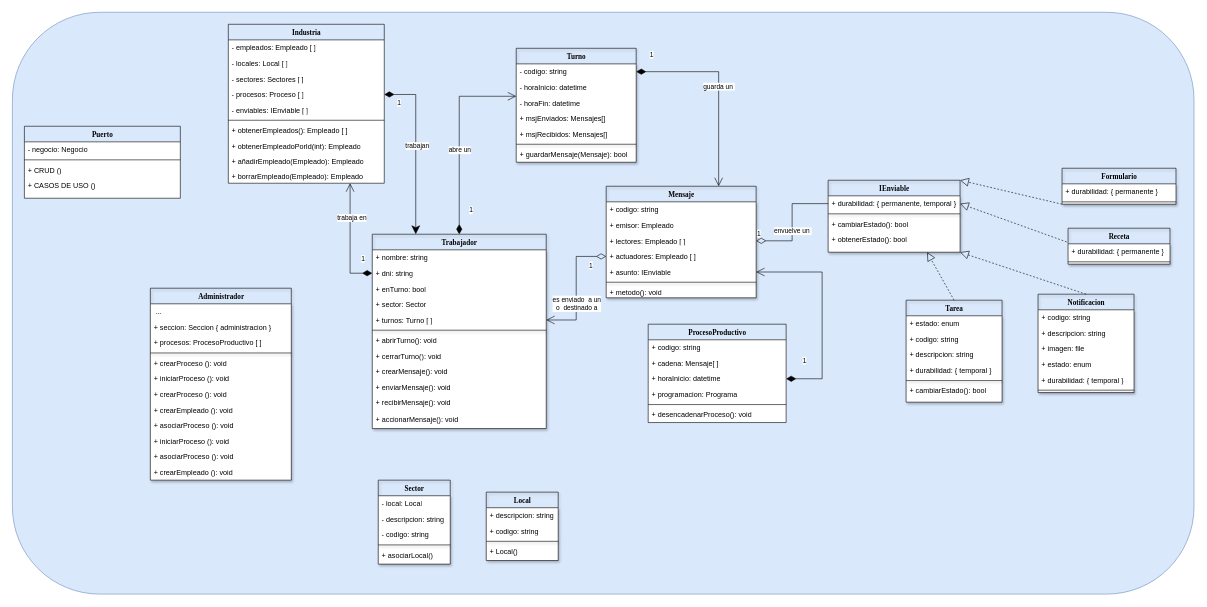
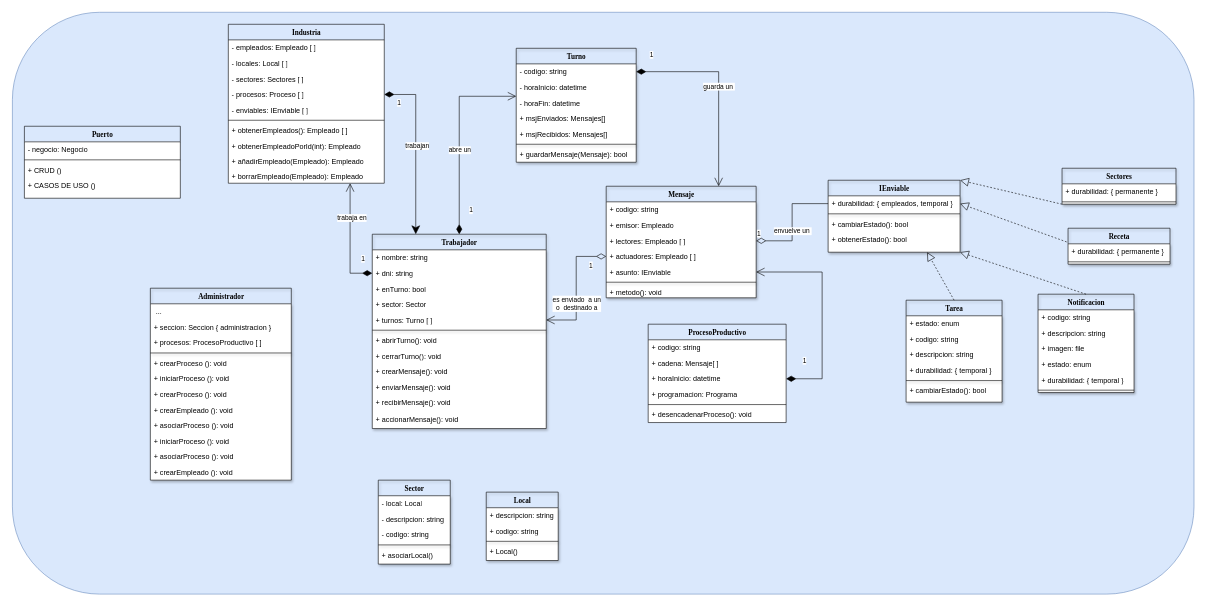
node "Formulario": label "Formulario" -> "Sectores"
node "+ durabilidad: { permanente, temporal }": label "+ durabilidad: { permanente, temporal }" -> "+ durabilidad: { empleados, temporal }"
